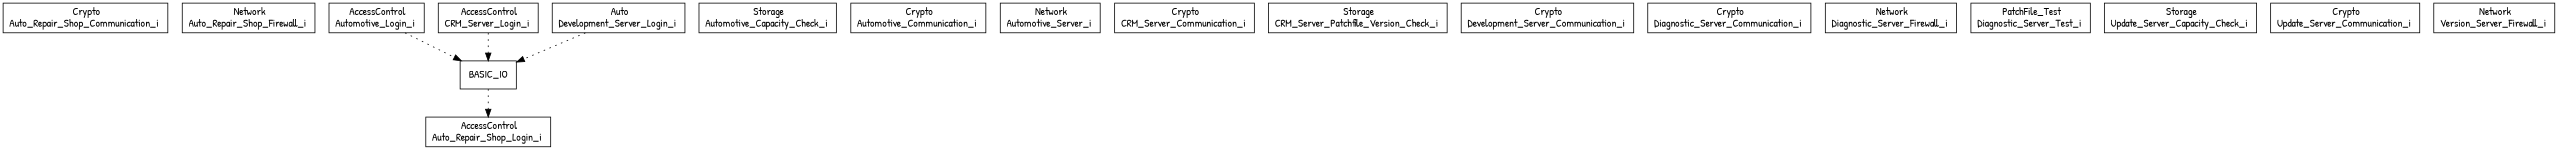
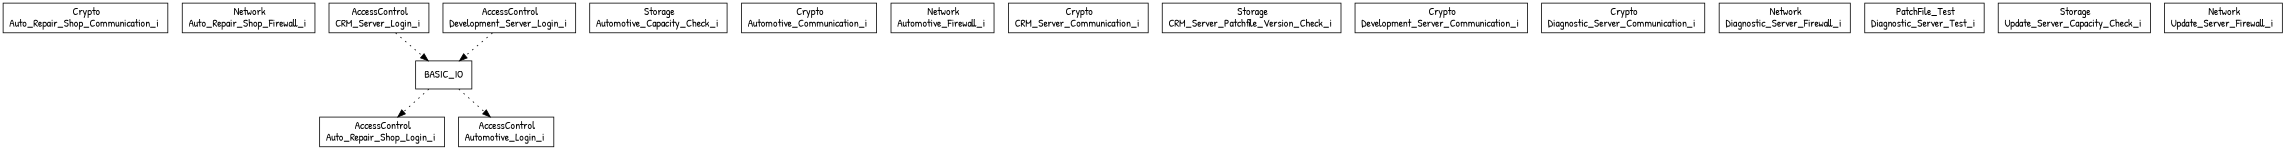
node "Auto Development_Server_Login_i": label "Auto Development_Server_Login_i" -> "AccessControl Development_Server_Login_i"
node "Network Automotive_Server_i": label "Network Automotive_Server_i" -> "Network Automotive_Firewall_i"
node "Crypto Update_Server_Communication_i": removed
node "Network Version_Server_Firewall_i": label "Network Version_Server_Firewall_i" -> "Network Update_Server_Firewall_i"
edge "AccessControl Automotive_Login_i" -> "BASIC_IO": reversed
